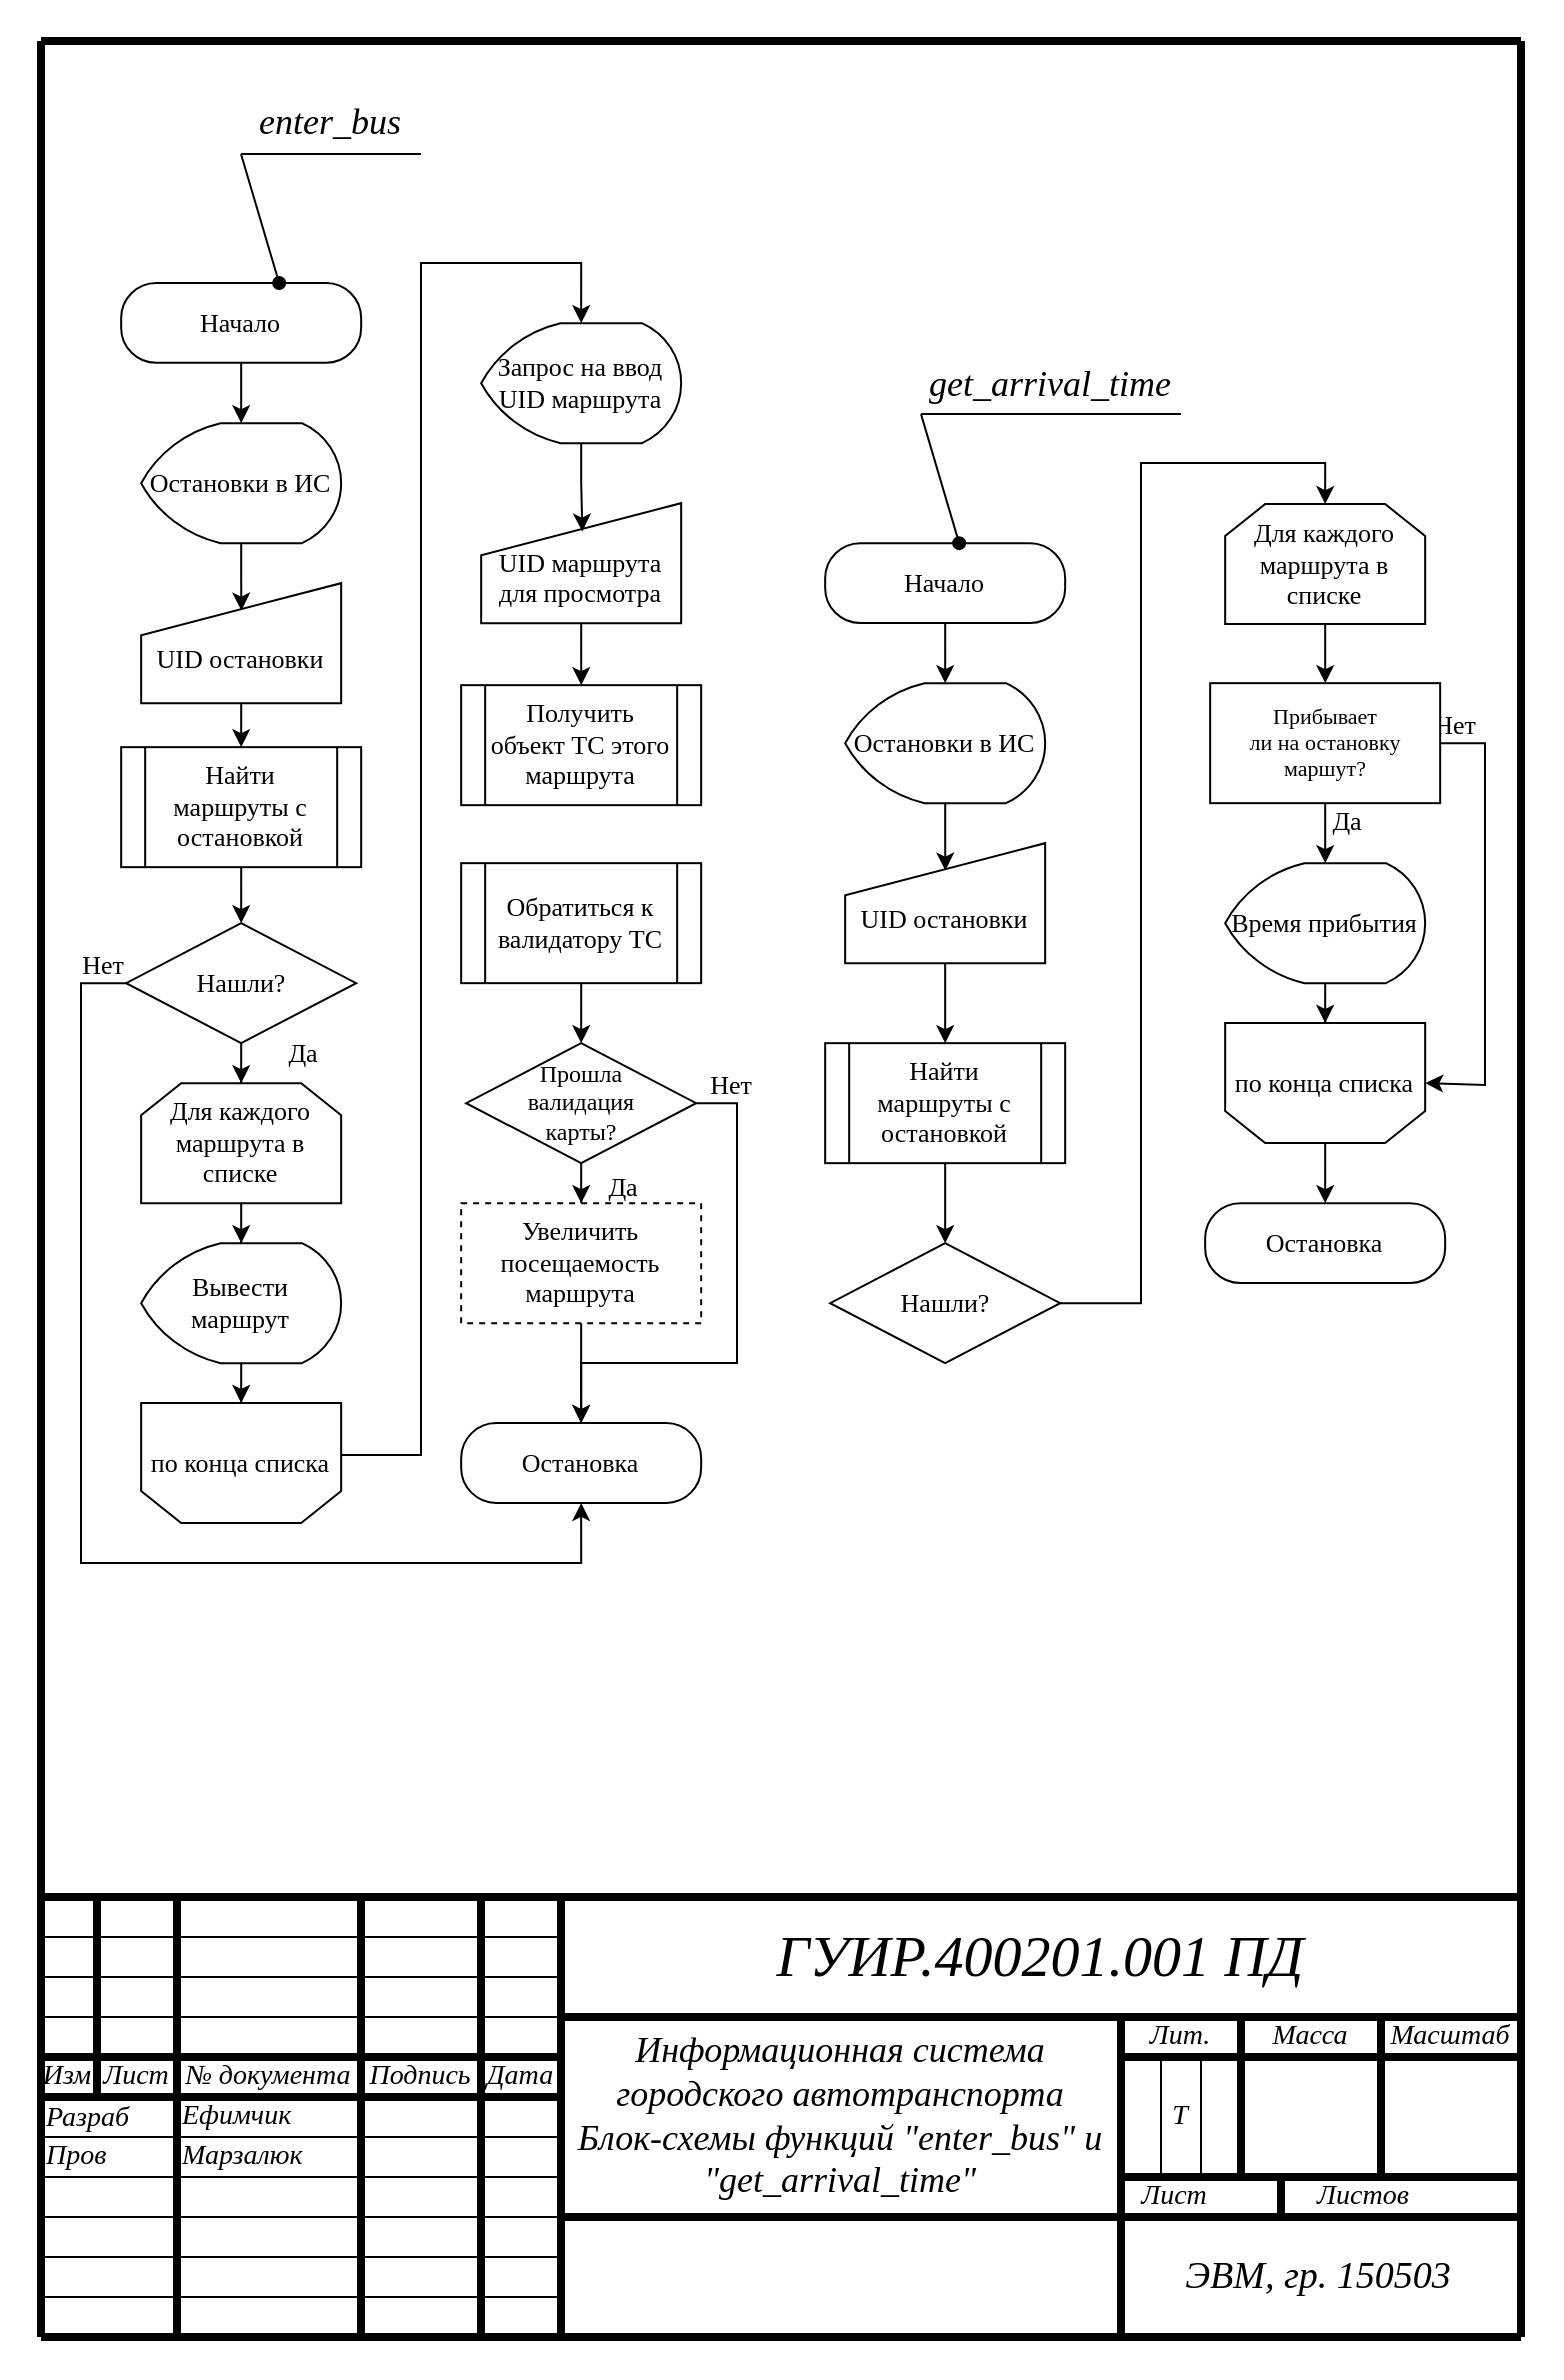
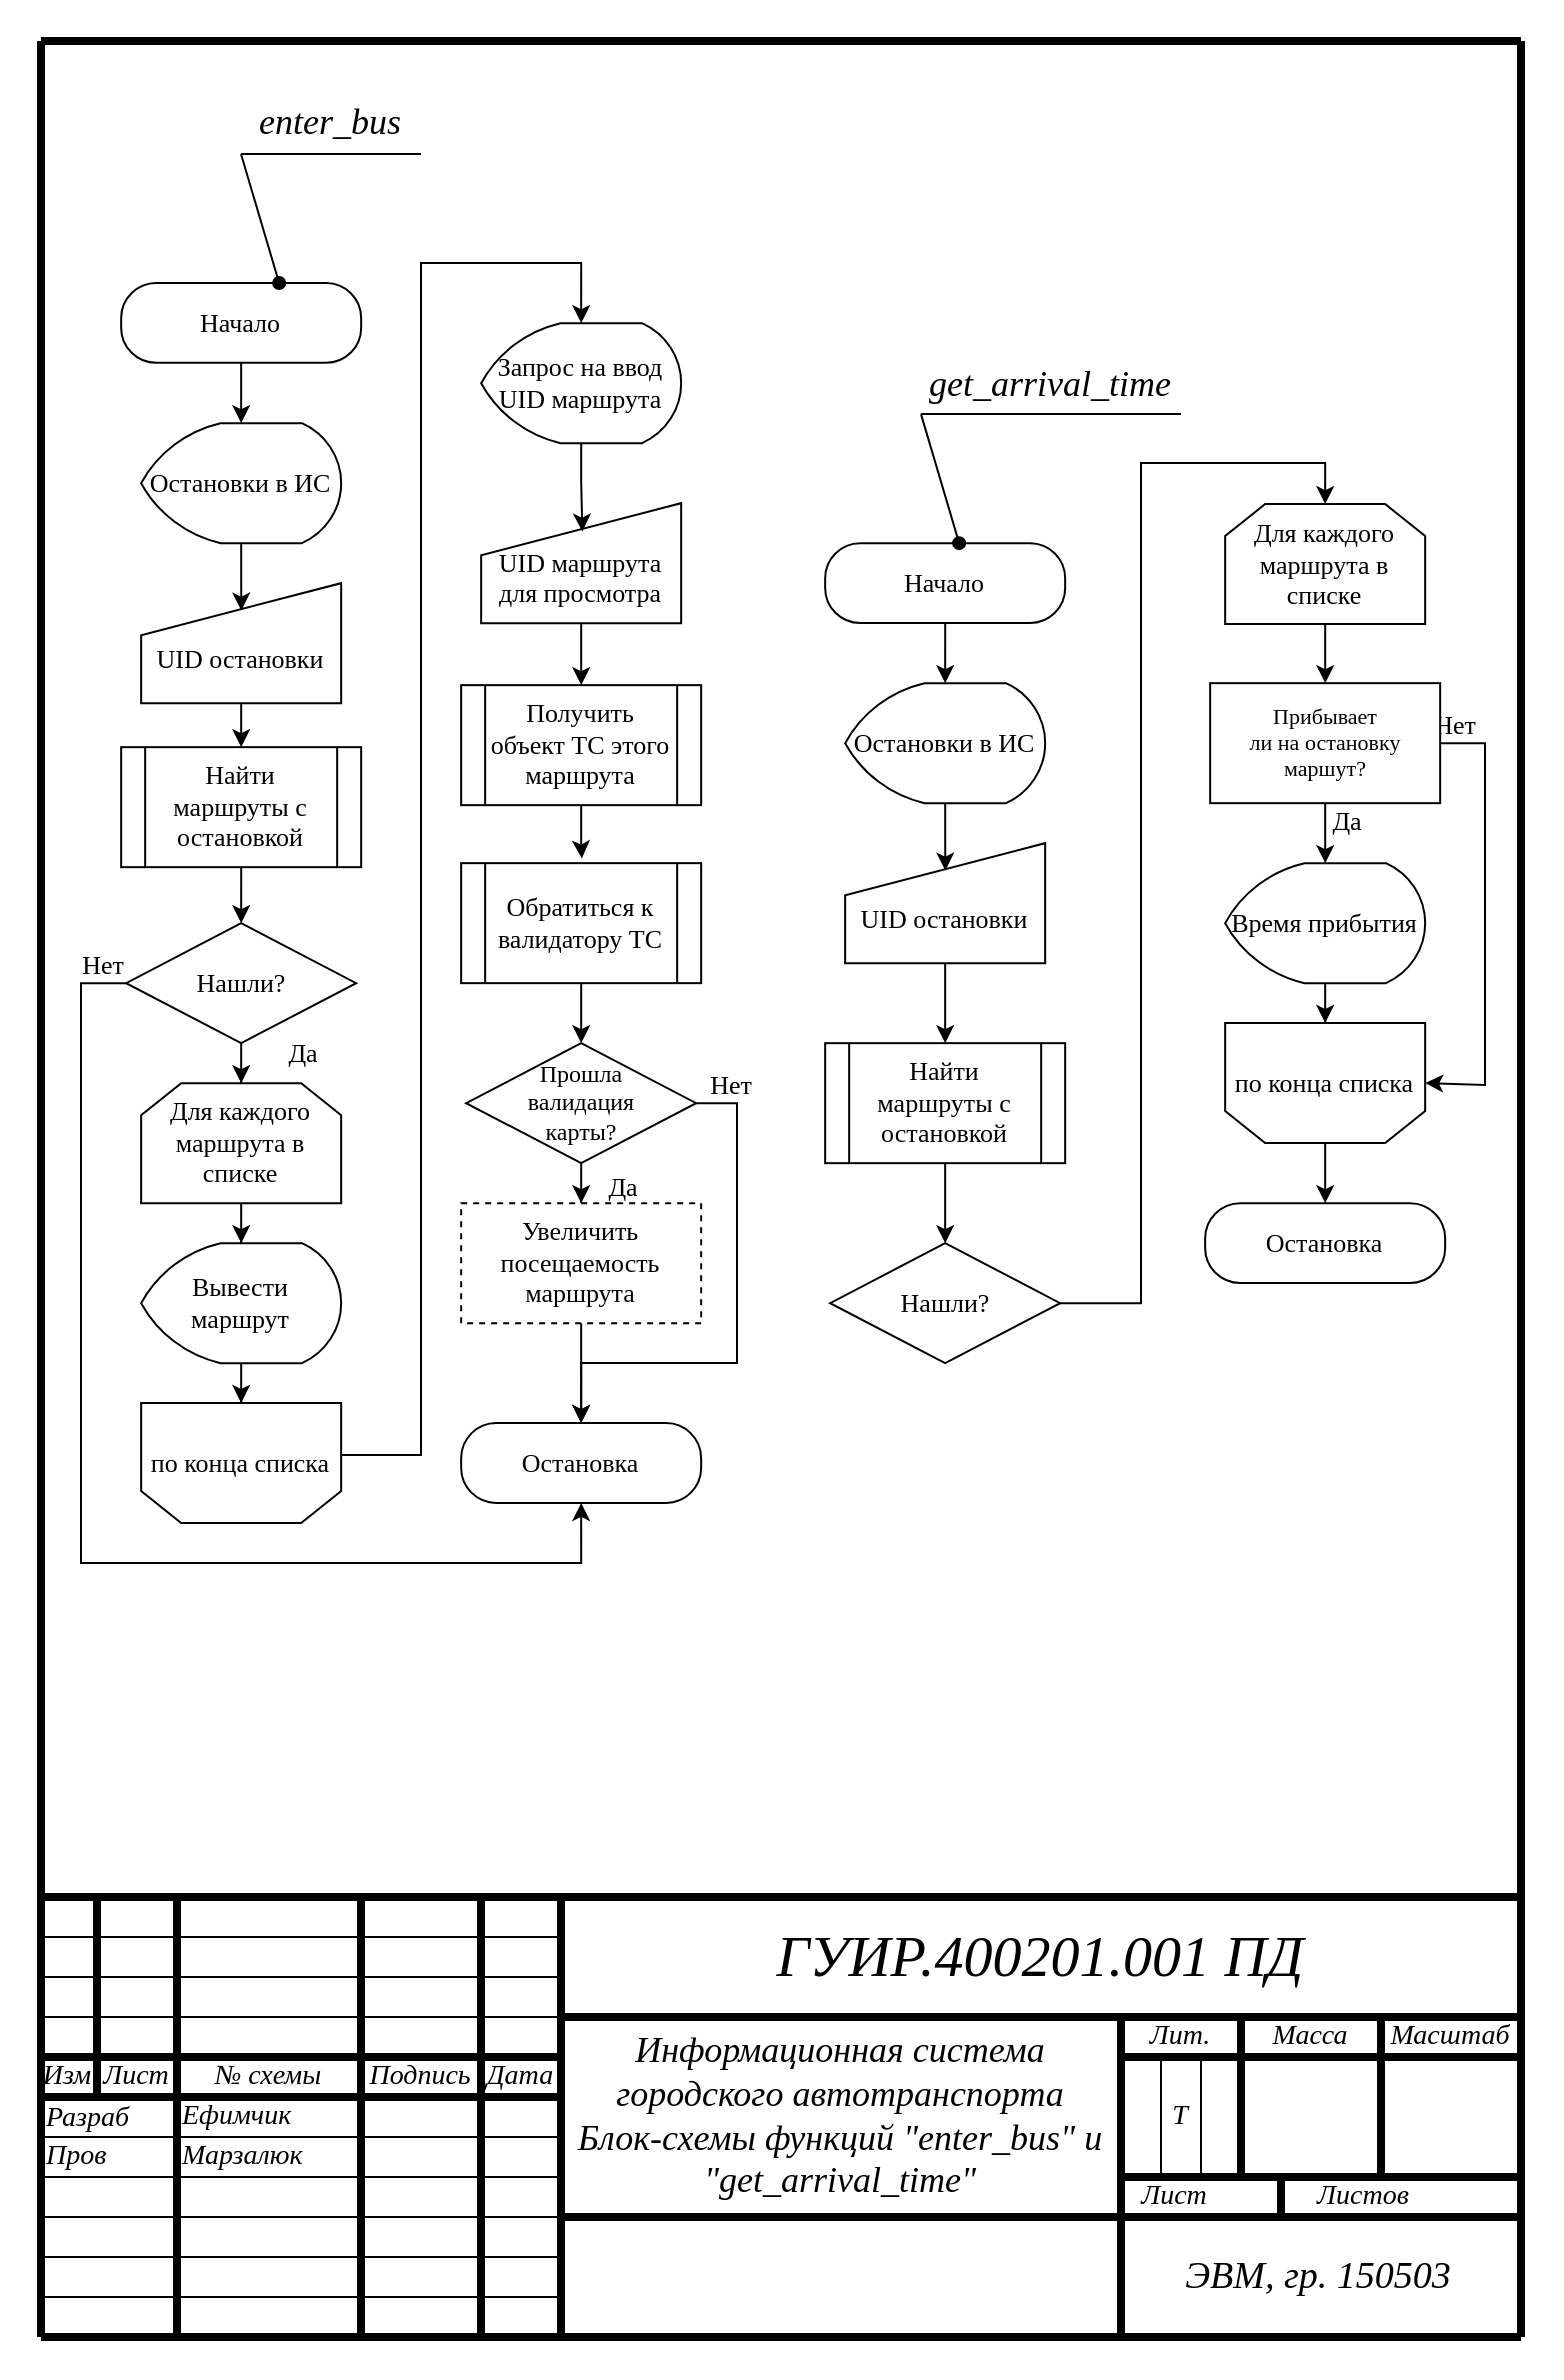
edge "Получить объект ТС этого маршрута" -> "Обратиться к валидатору ТС": added
node "№ документа": label "№ документа" -> "№ схемы"
